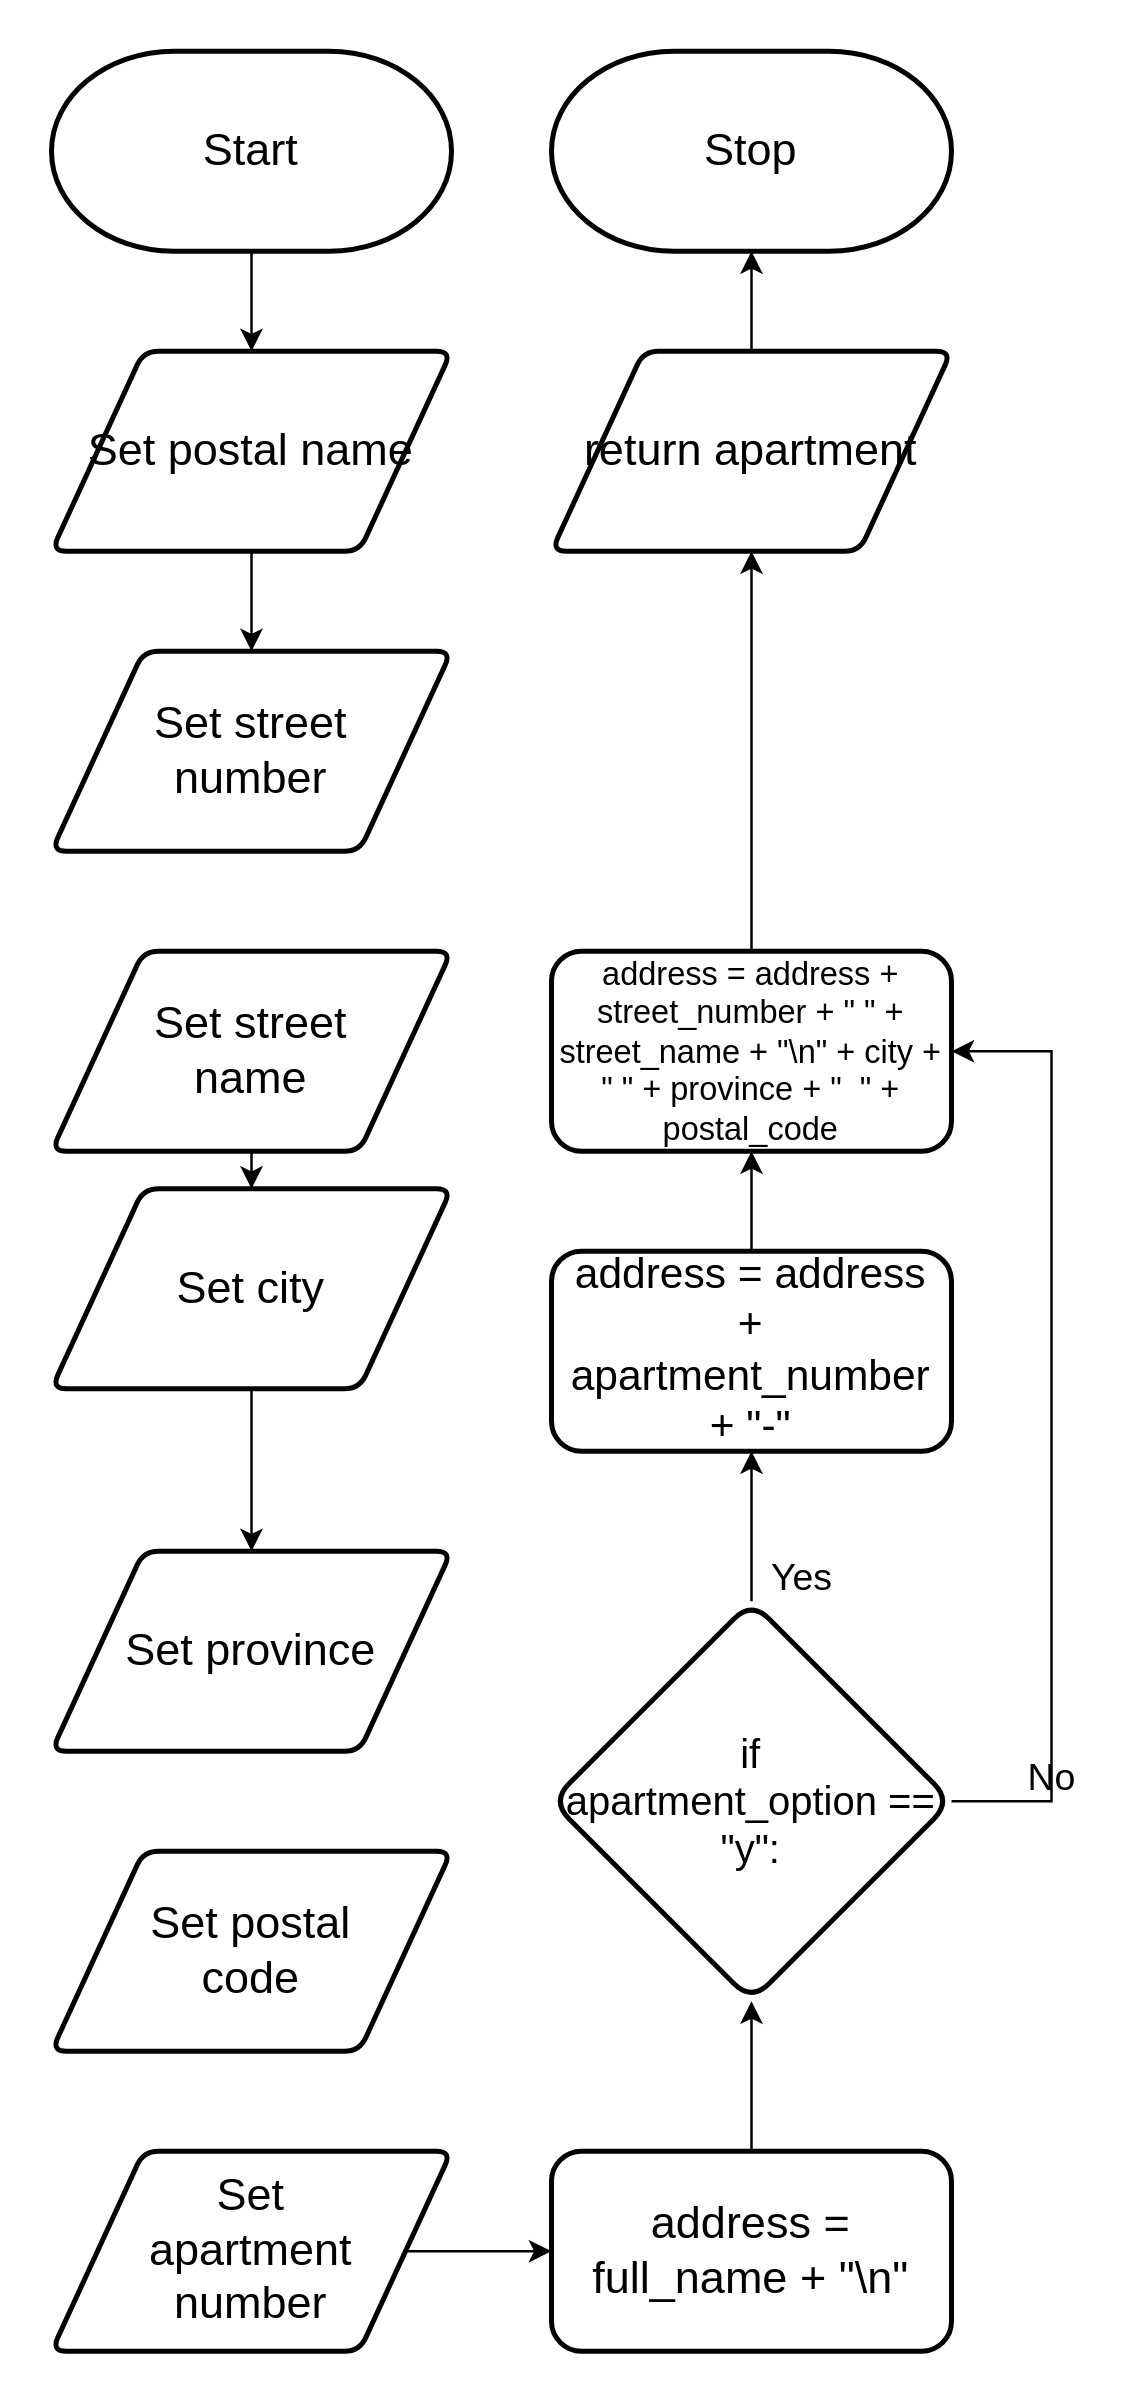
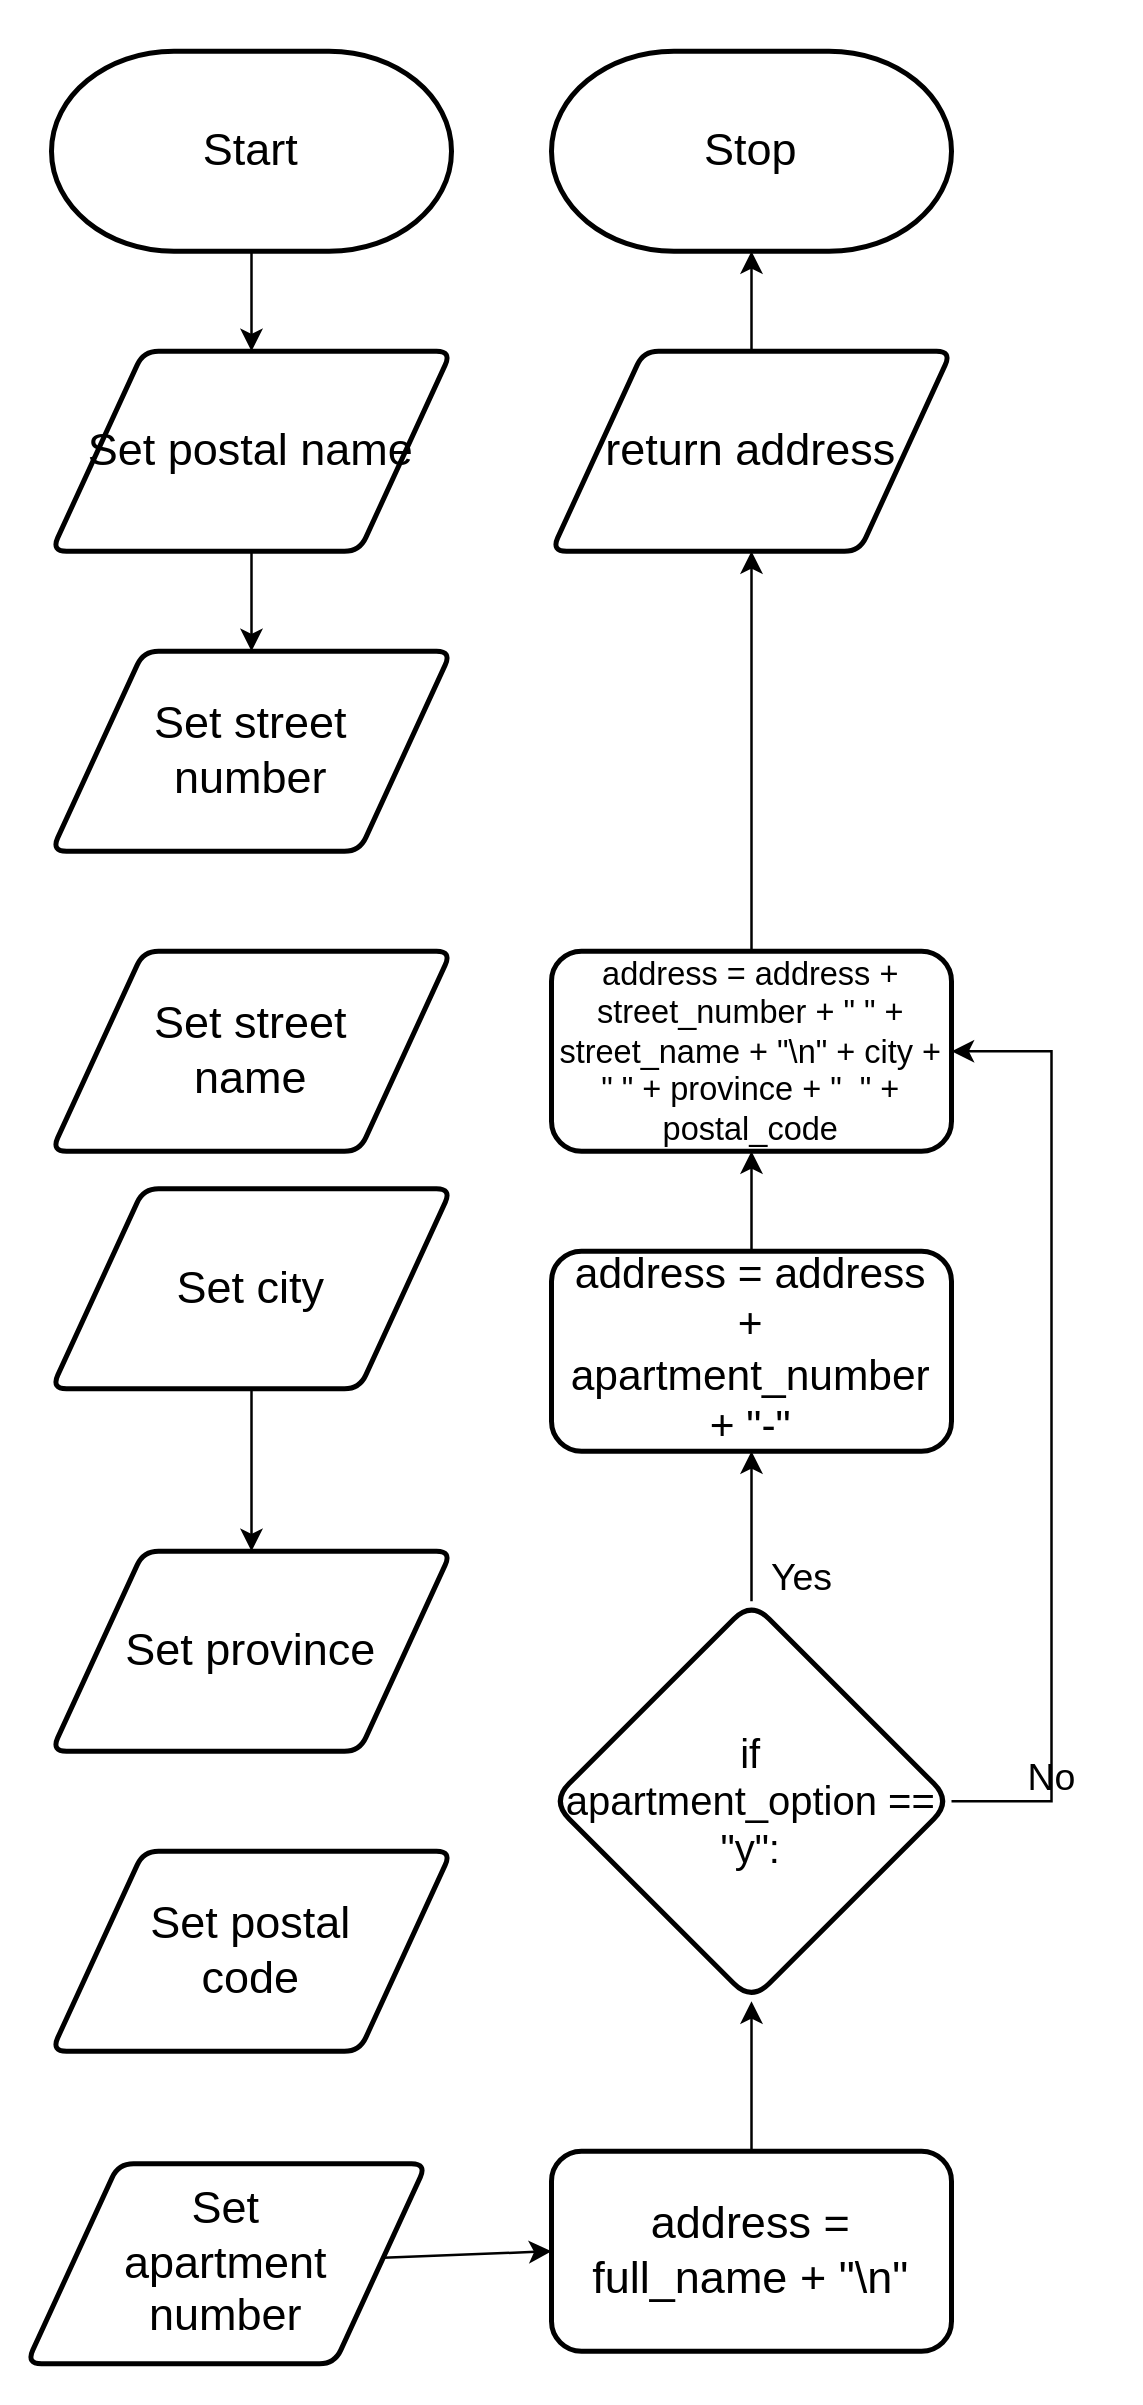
node "return apartment": label "return apartment" -> "return address"
edge "Set street name" -> "Set city": removed
node "Set apartment number": moved (251, 2251) -> (226, 2264)
